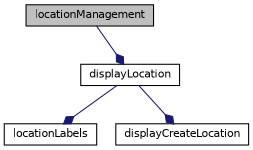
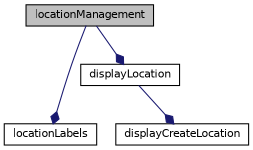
edge "displayLocation" -> "locationLabels": now "locationManagement" -> "locationLabels"
